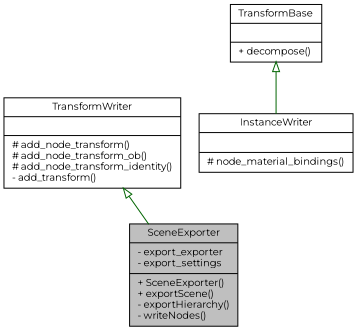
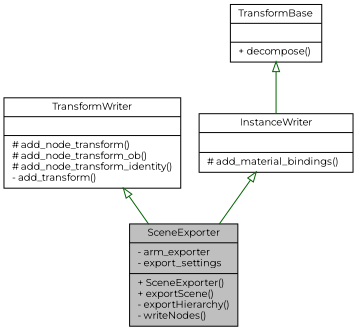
node "InstanceWriter": text "# node_material_bindings()" -> "# add_material_bindings()"
edge "SceneExporter" -> "InstanceWriter": added
node "SceneExporter": text "- export_exporter" -> "- arm_exporter"
